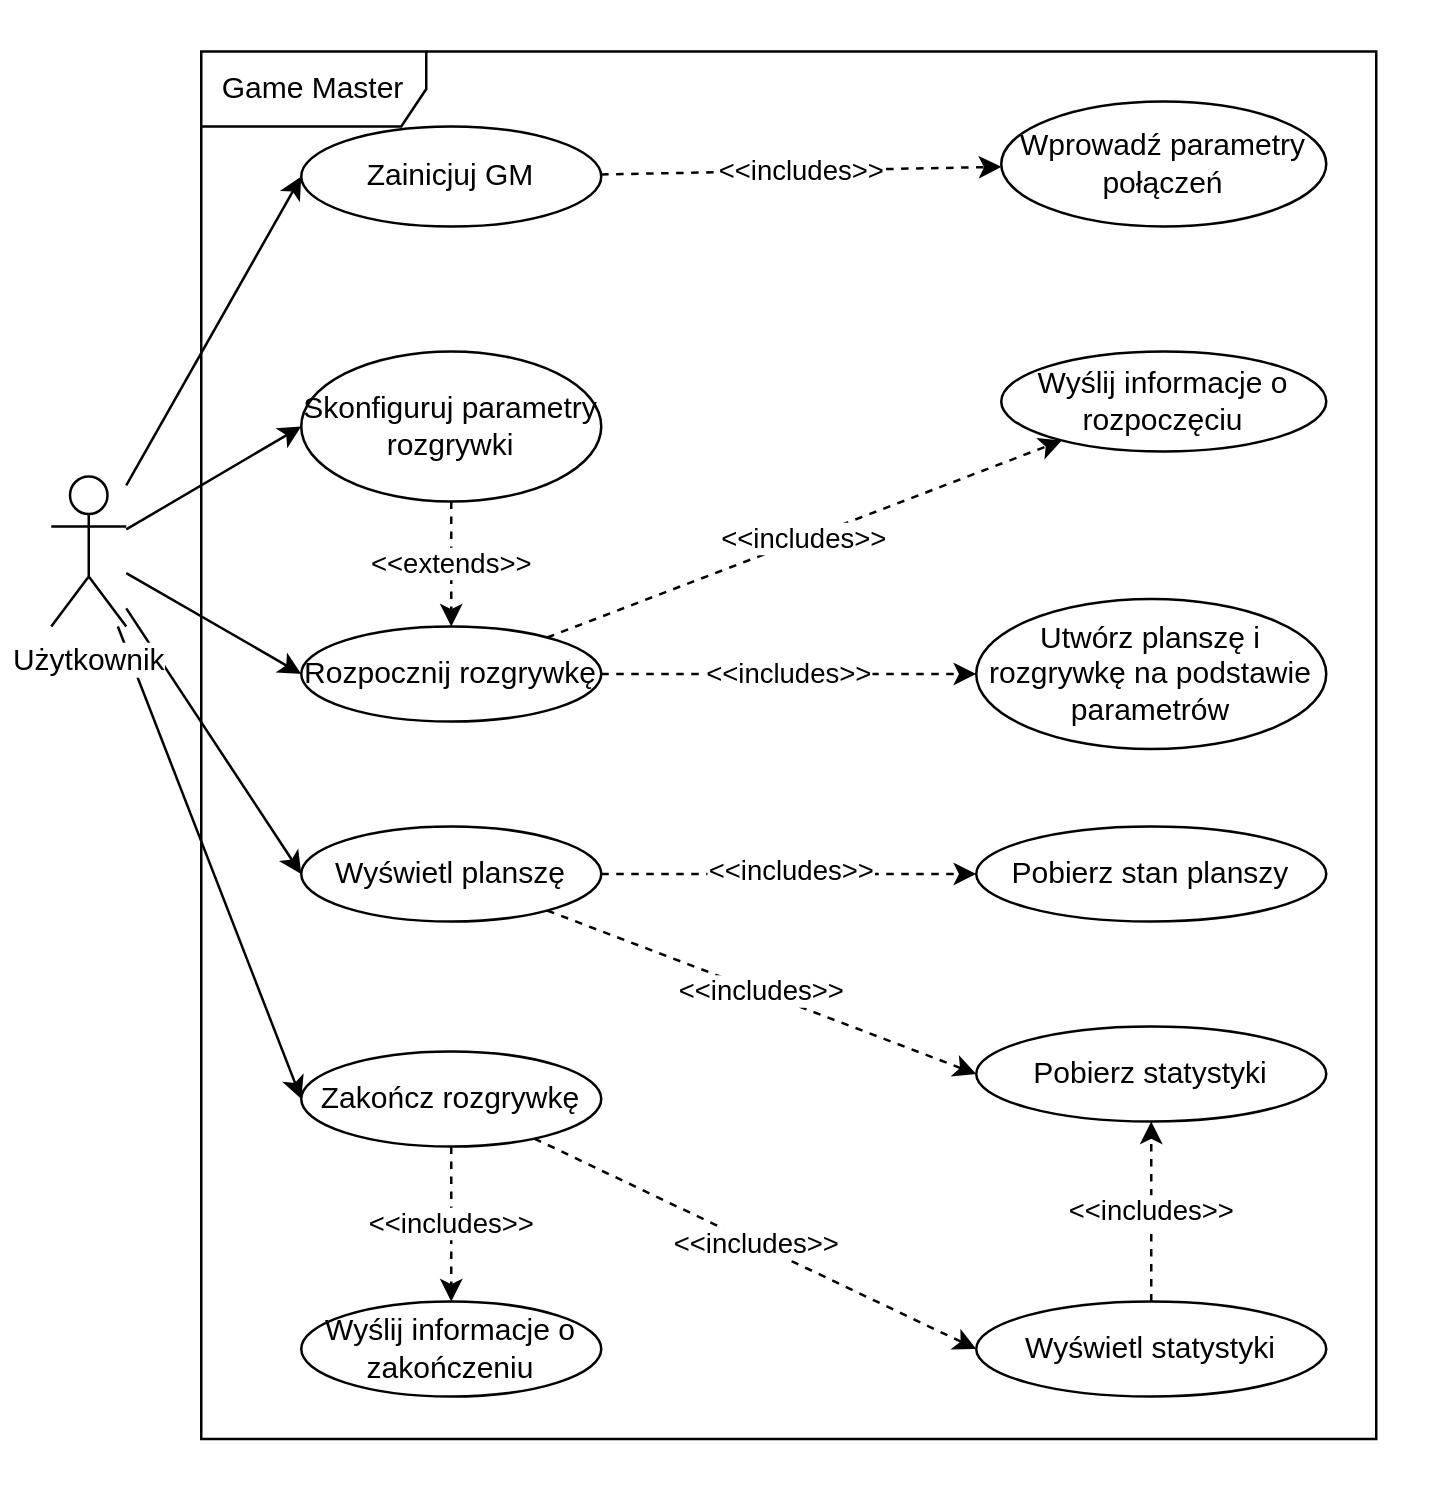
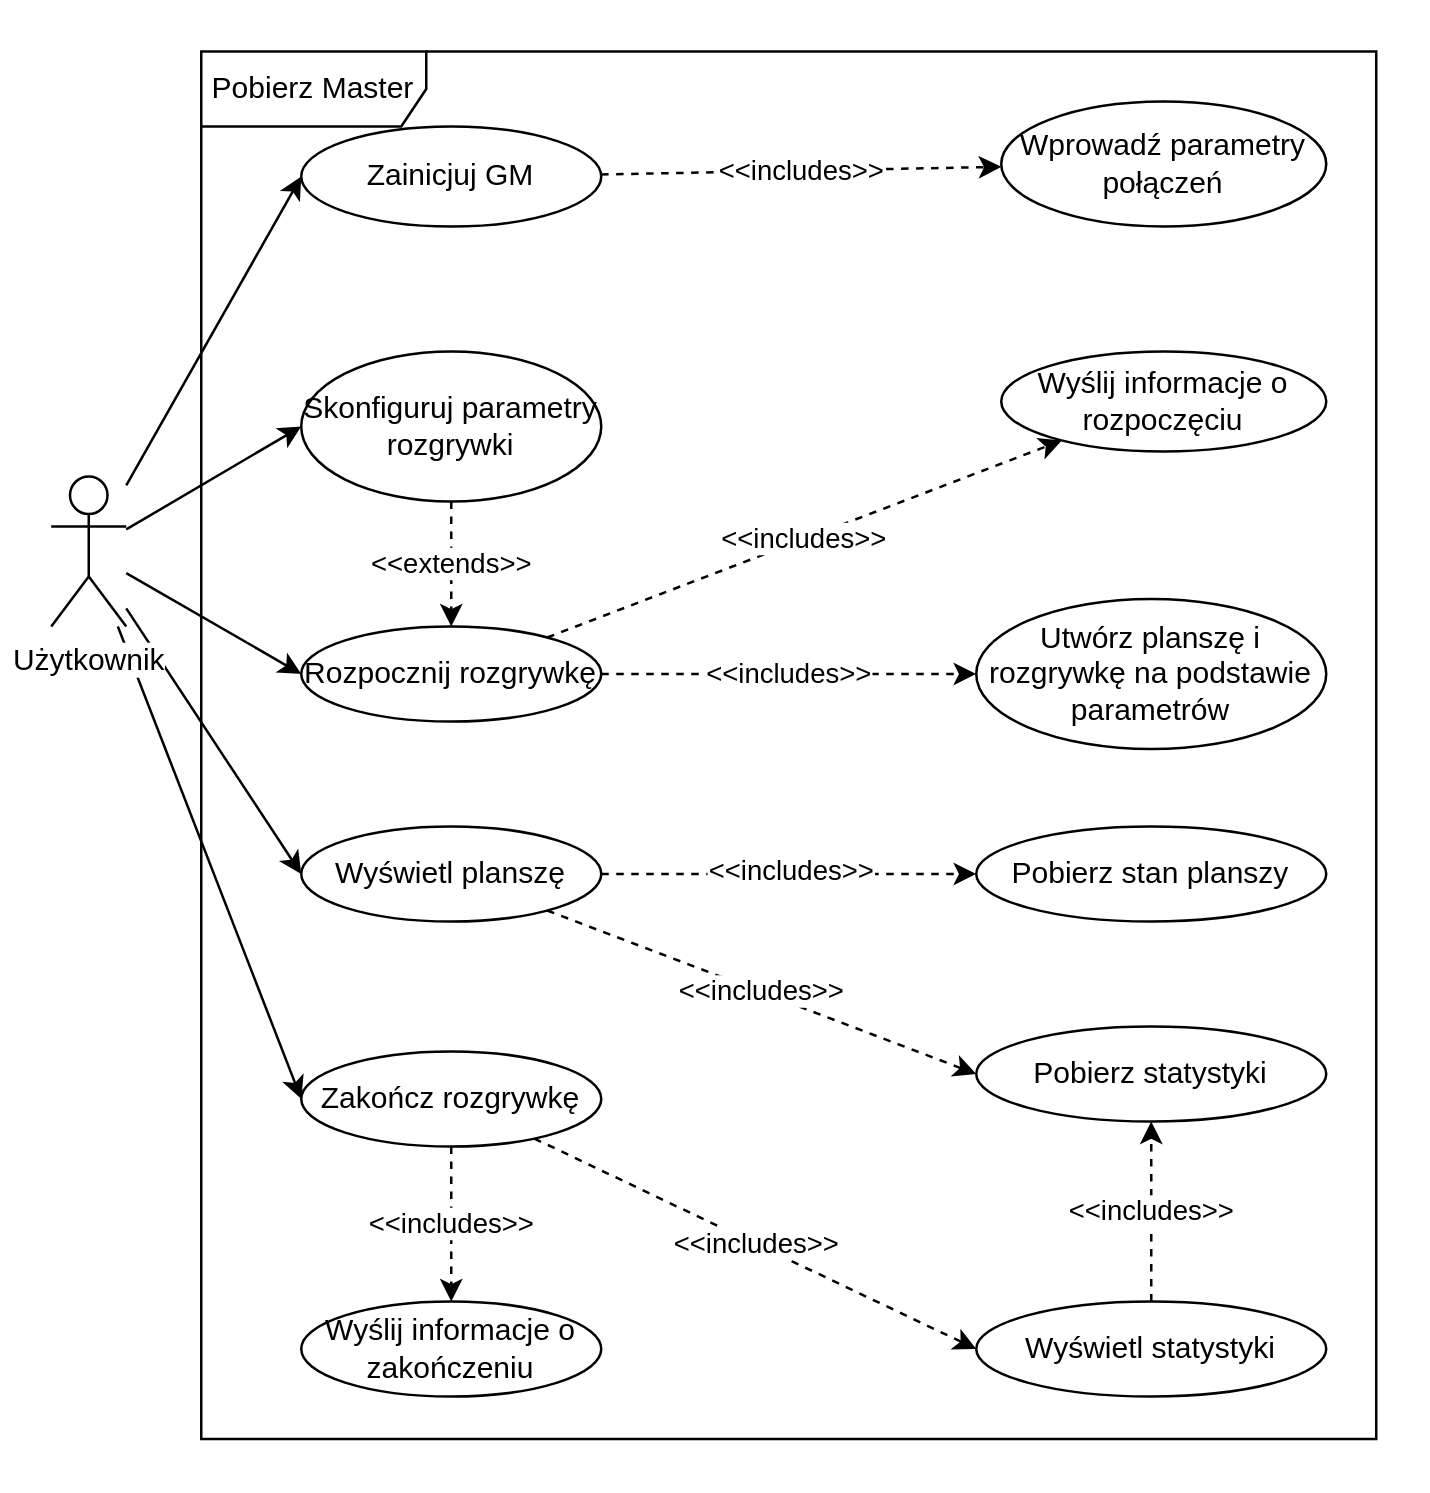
node "Game Master": label "Game Master" -> "Pobierz Master"
